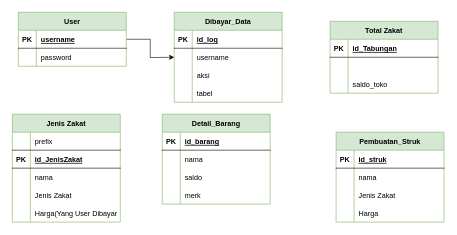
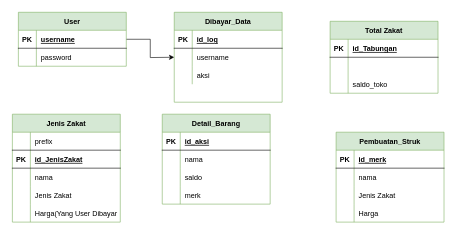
node "tabel": removed
node "id_barang": label "id_barang" -> "id_aksi"
node "id_struk": label "id_struk" -> "id_merk"
